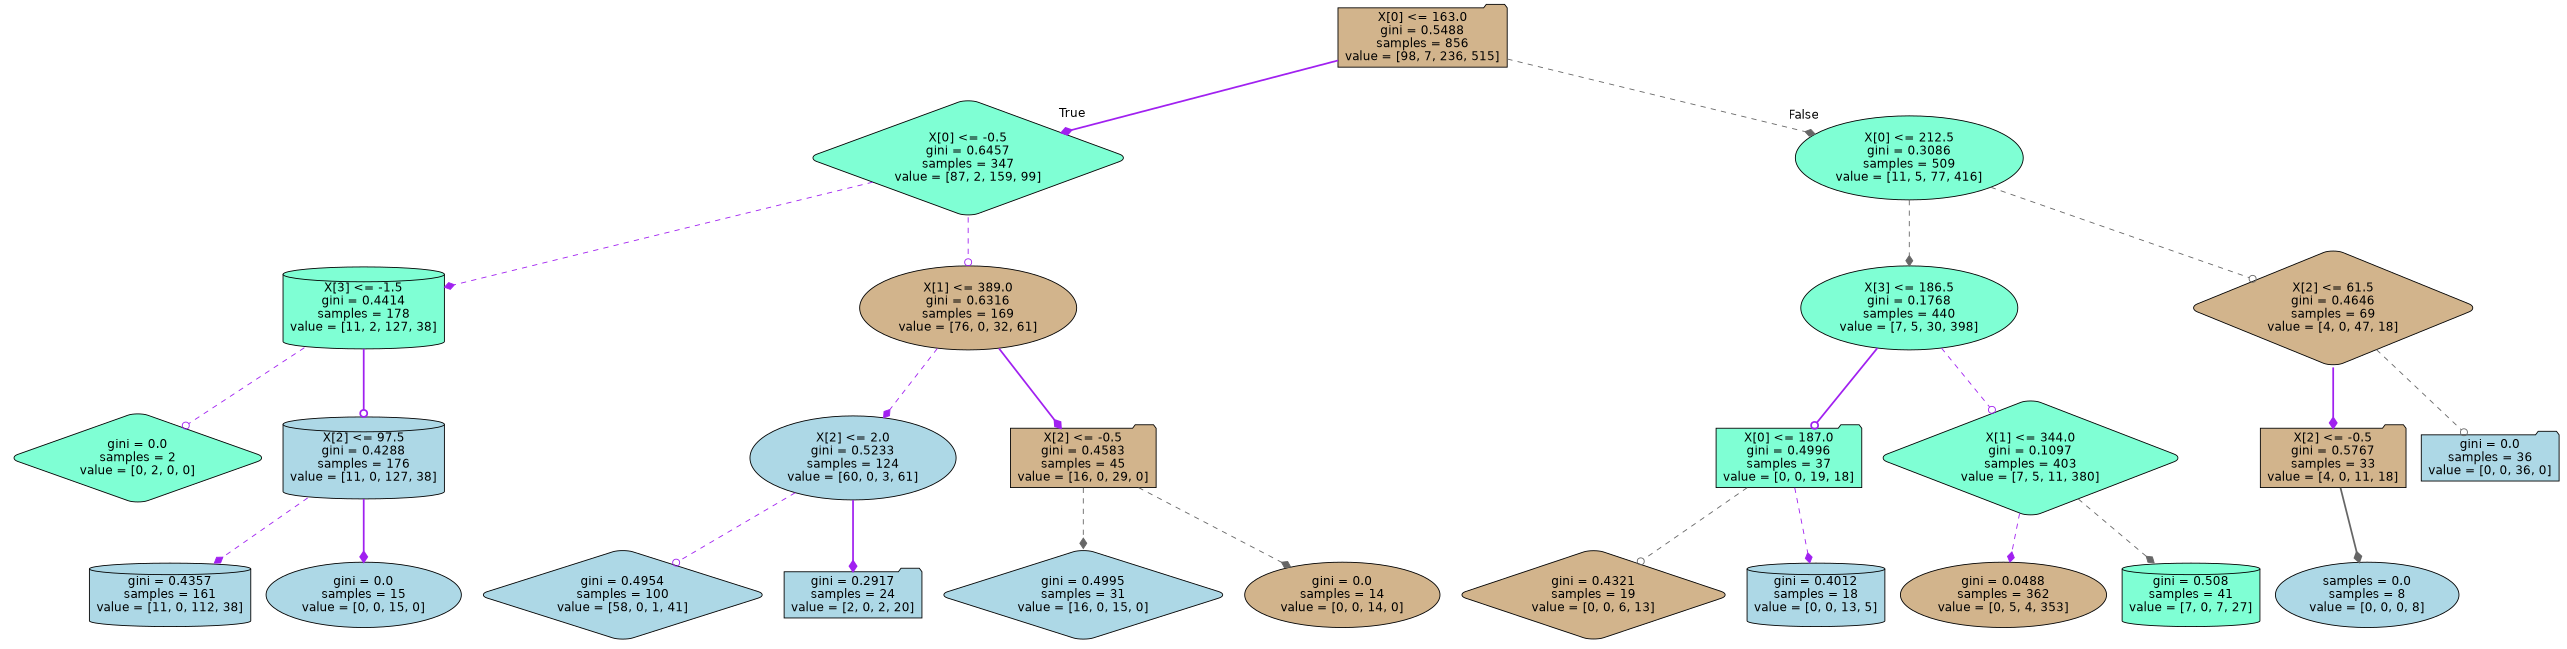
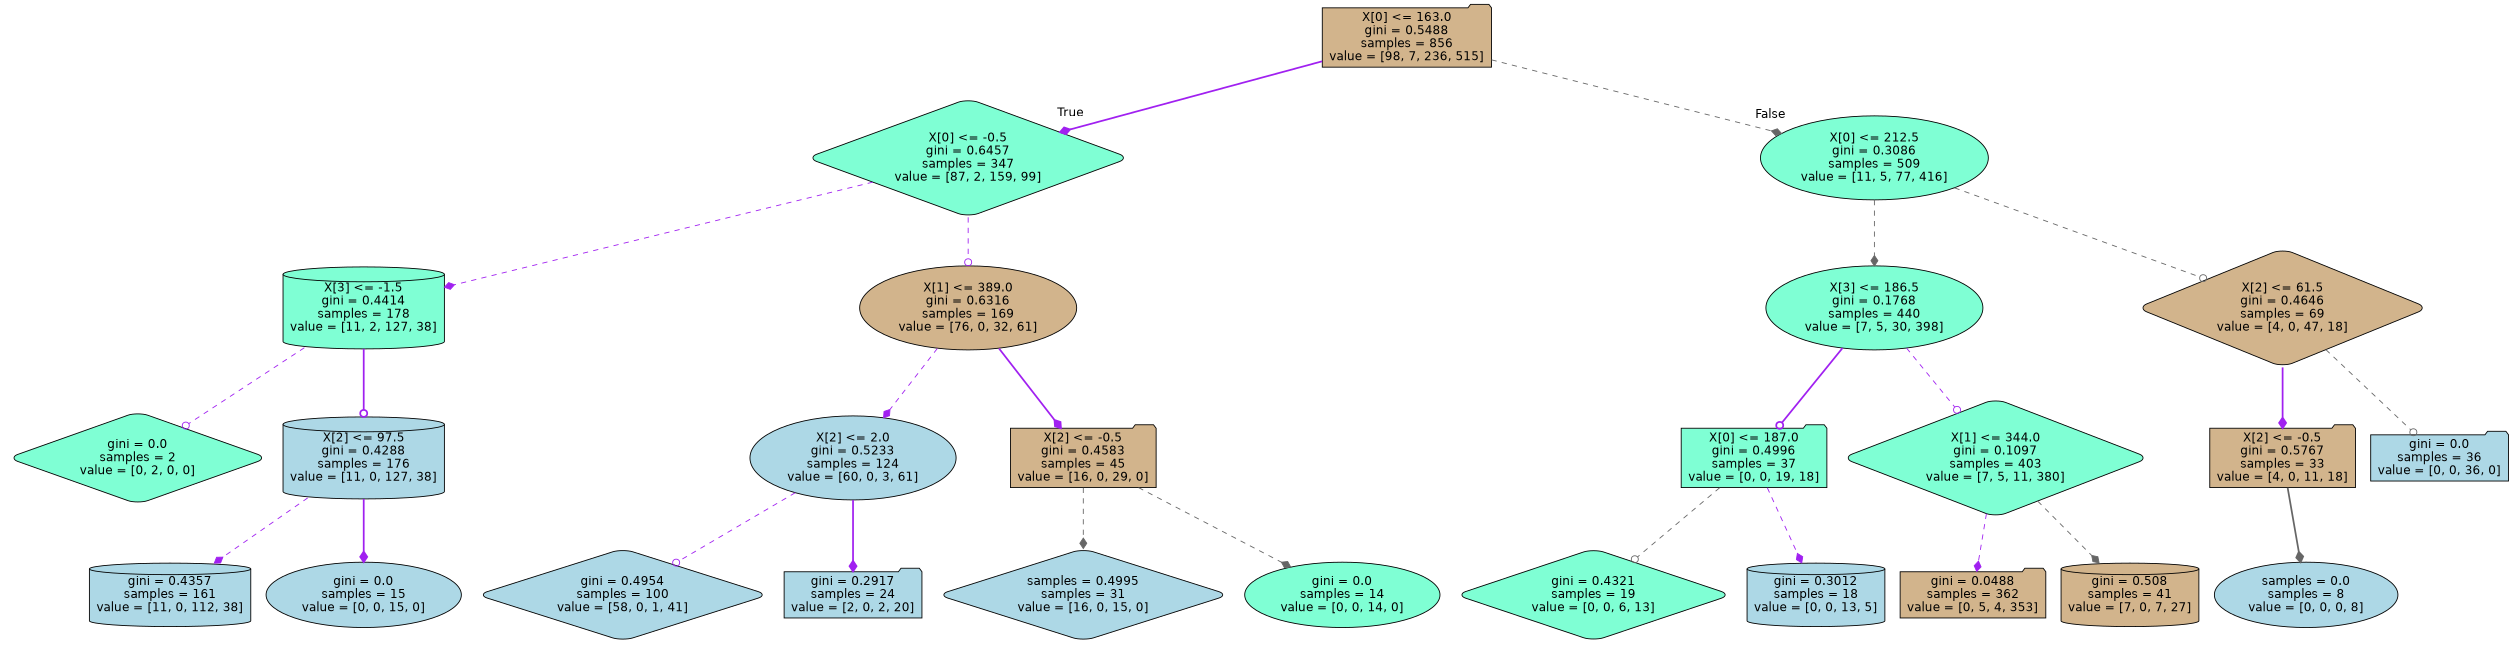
node "gini = 0.4995 samples = 31 value = [16, 0, 15, 0]": label "gini = 0.4995 samples = 31 value = [16, 0, 15, 0]" -> "samples = 0.4995 samples = 31 value = [16, 0, 15, 0]"
node "gini = 0.0 samples = 14 value = [0, 0, 14, 0]": fillcolor tan -> aquamarine
node "gini = 0.4321 samples = 19 value = [0, 0, 6, 13]": fillcolor tan -> aquamarine
node "gini = 0.4012 samples = 18 value = [0, 0, 13, 5]": label "gini = 0.4012 samples = 18 value = [0, 0, 13, 5]" -> "gini = 0.3012 samples = 18 value = [0, 0, 13, 5]"
node "gini = 0.0488 samples = 362 value = [0, 5, 4, 353]": shape ellipse -> folder
node "gini = 0.508 samples = 41 value = [7, 0, 7, 27]": fillcolor aquamarine -> tan
